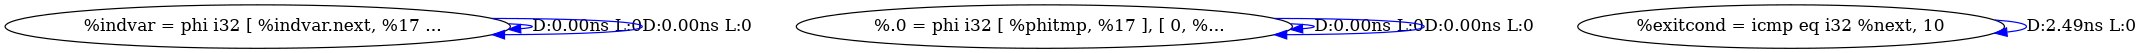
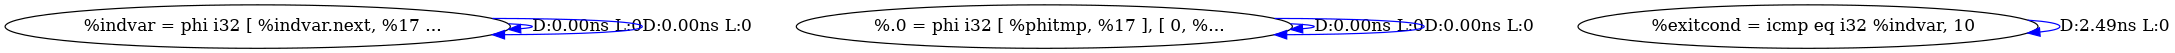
node "%exitcond = icmp eq i32 %next, 10": label "%exitcond = icmp eq i32 %next, 10" -> "%exitcond = icmp eq i32 %indvar, 10"
